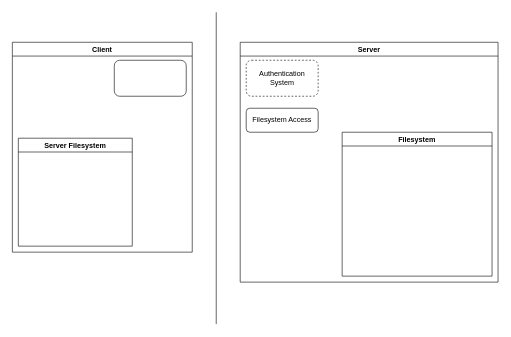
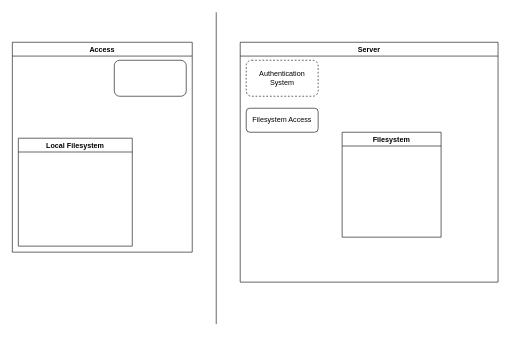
node "Client": label "Client" -> "Access"
node "Server Filesystem": label "Server Filesystem" -> "Local Filesystem"
node "Filesystem": size 150x144 -> 99x105
